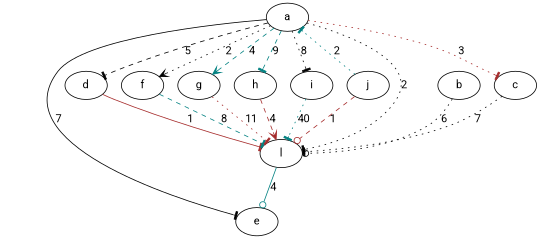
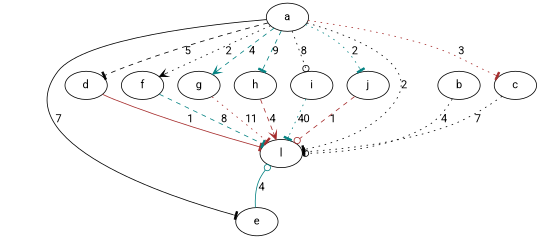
edge "a" -> "i": arrowhead tee -> odot
edge "j" -> "a": reversed
edge "b" -> "l": label "6" -> "4"
edge "l" -> "e": reversed
